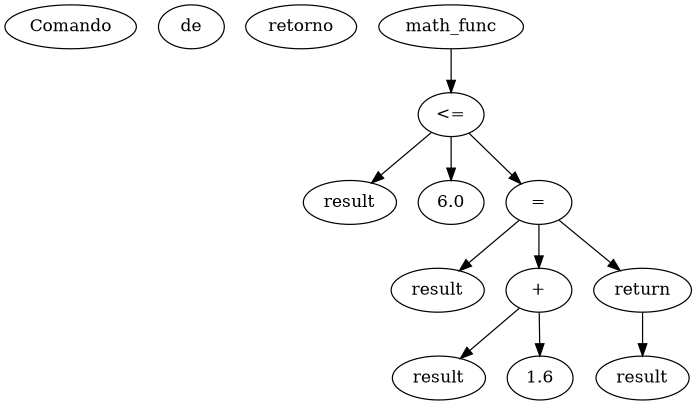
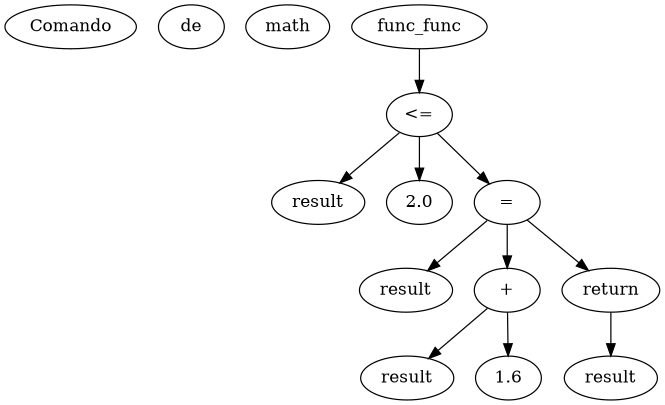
node "retorno": label "retorno" -> "math"
node "math_func": label "math_func" -> "func_func"
node "6.0": label "6.0" -> "2.0"
